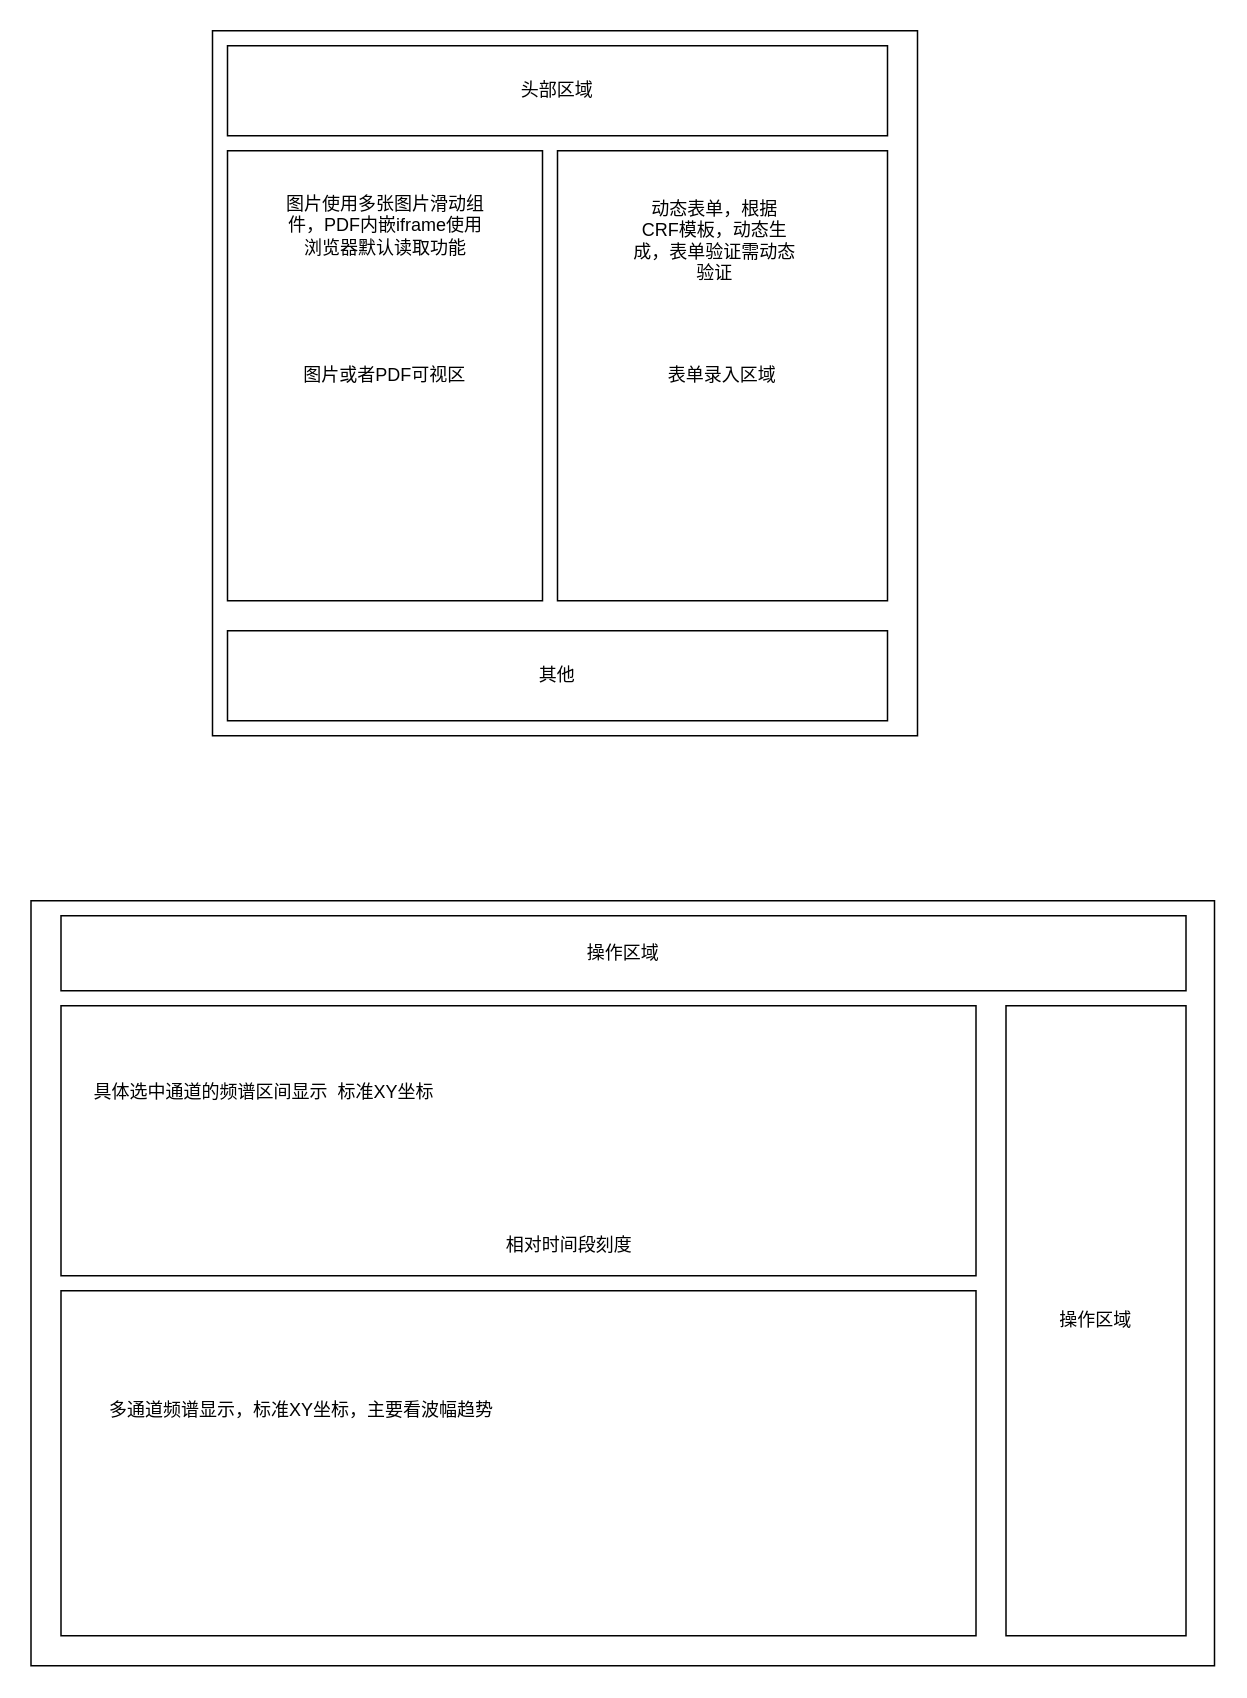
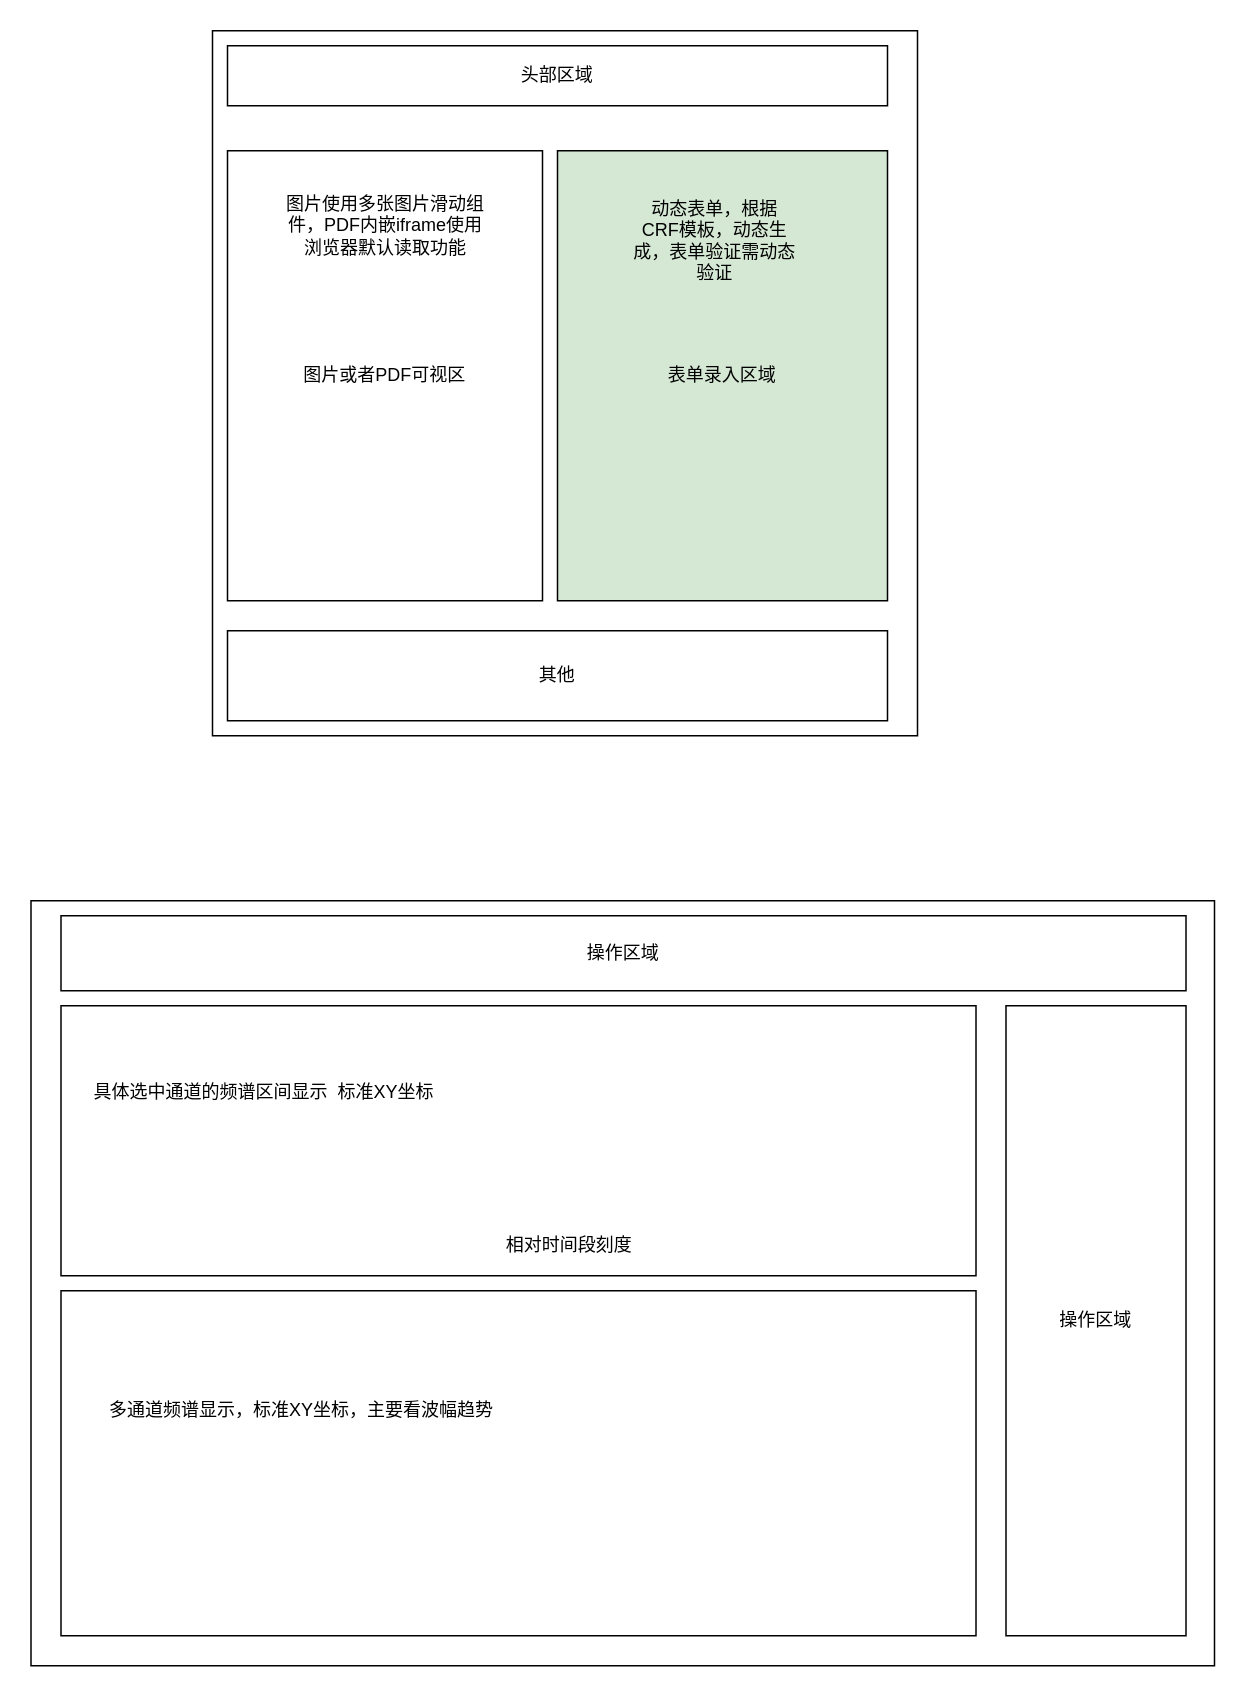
node "头部区域": size 660x90 -> 660x60
node "表单录入区域": fillcolor #ffffff -> #d5e8d4
